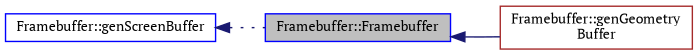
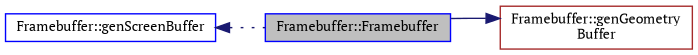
edge "Framebuffer::genGeometry Buffer" -> "Framebuffer::Framebuffer": reversed
